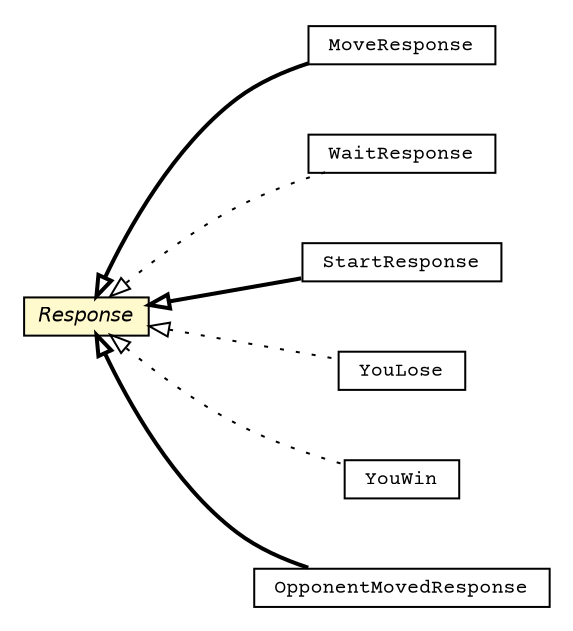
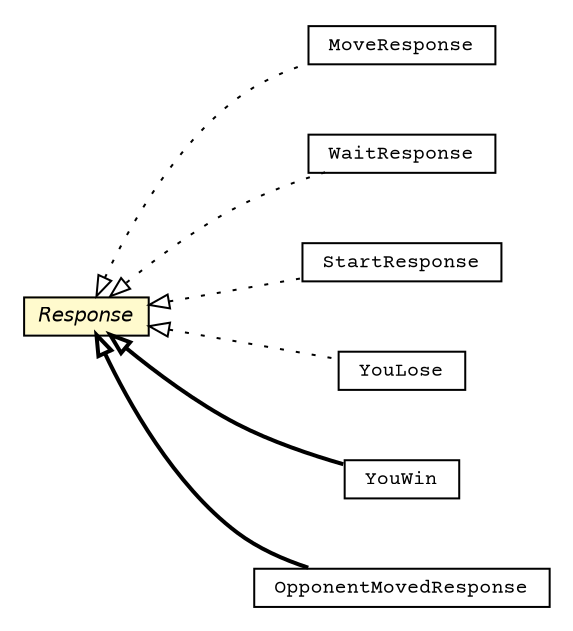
edge "MoveResponse" -> "Response": style bold -> dotted
edge "StartResponse" -> "Response": style bold -> dotted
edge "YouWin" -> "Response": style dotted -> bold
